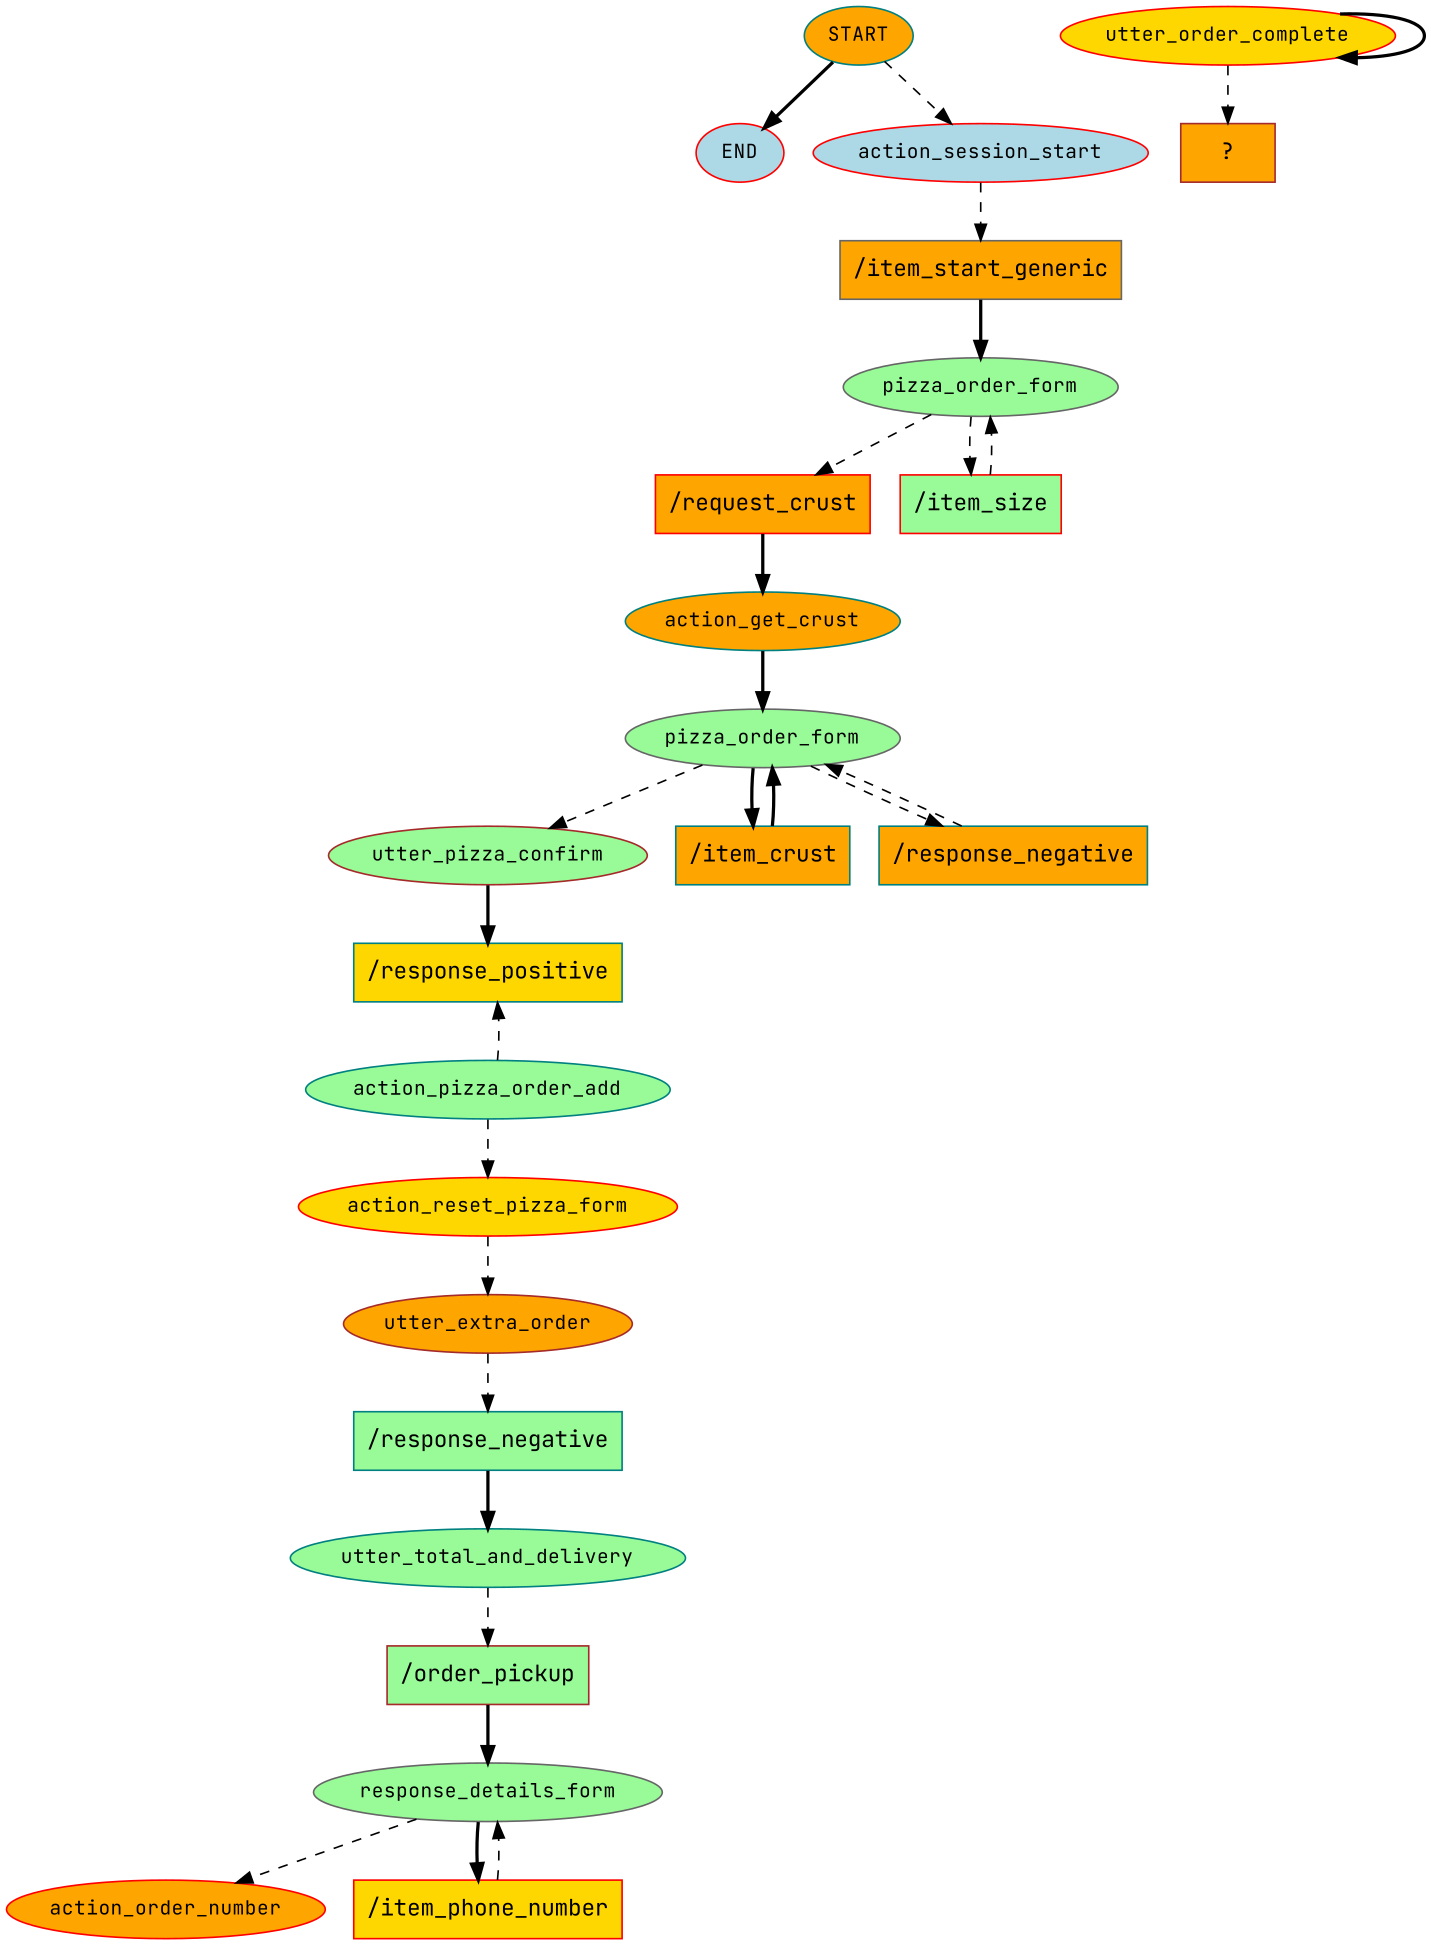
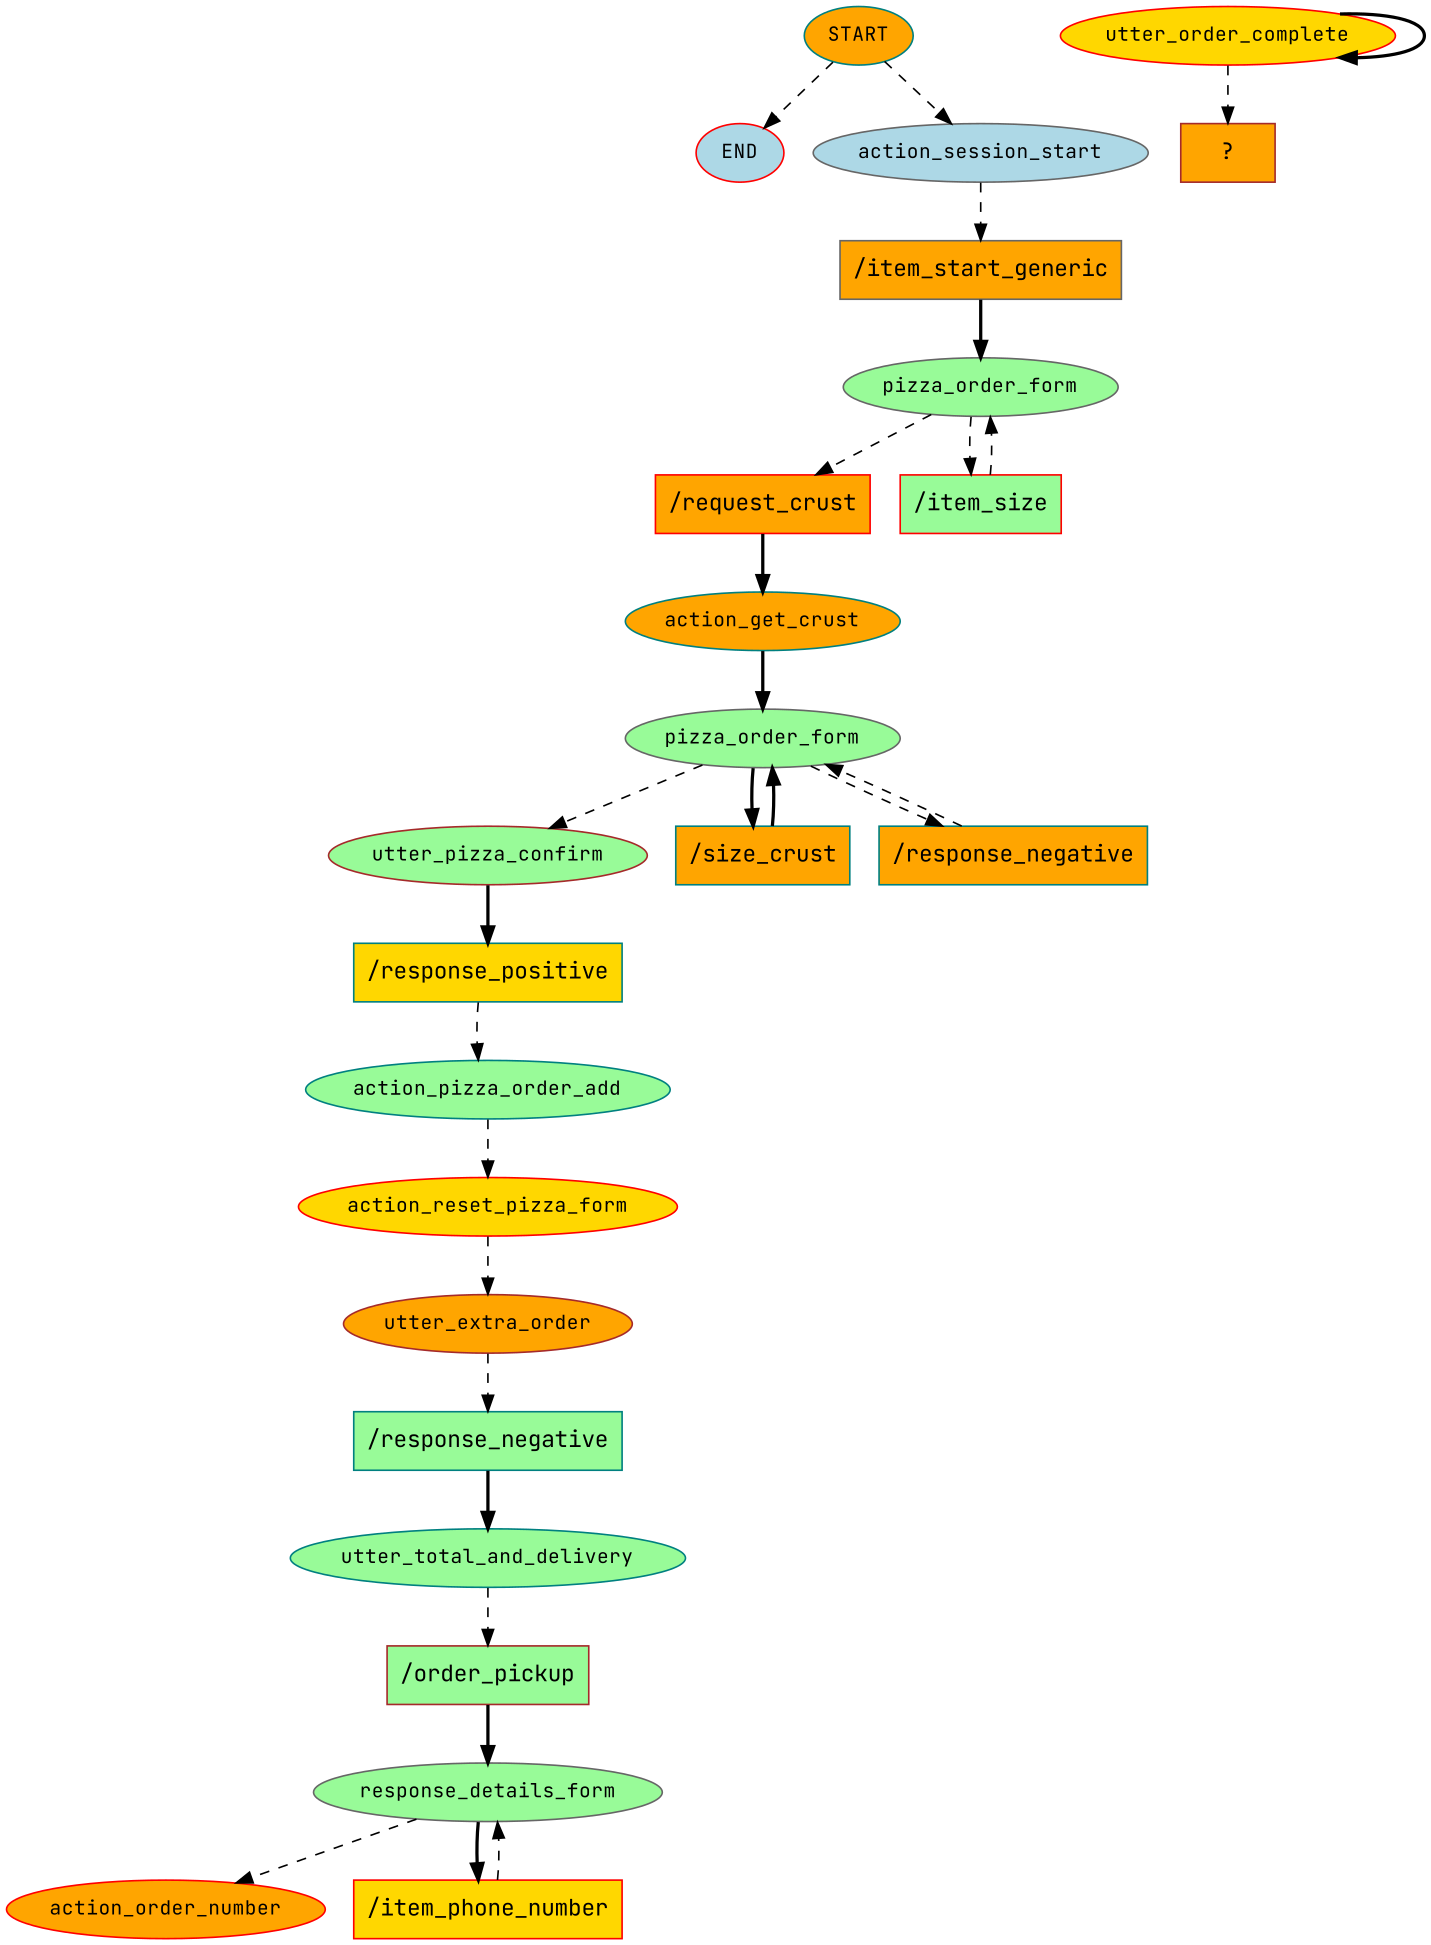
edge "START" -> "END": style bold -> dashed
node "action_session_start": color red -> gray40
node "/item_crust": label "/item_crust" -> "/size_crust"
edge "action_pizza_order_add" -> "/response_positive": reversed
